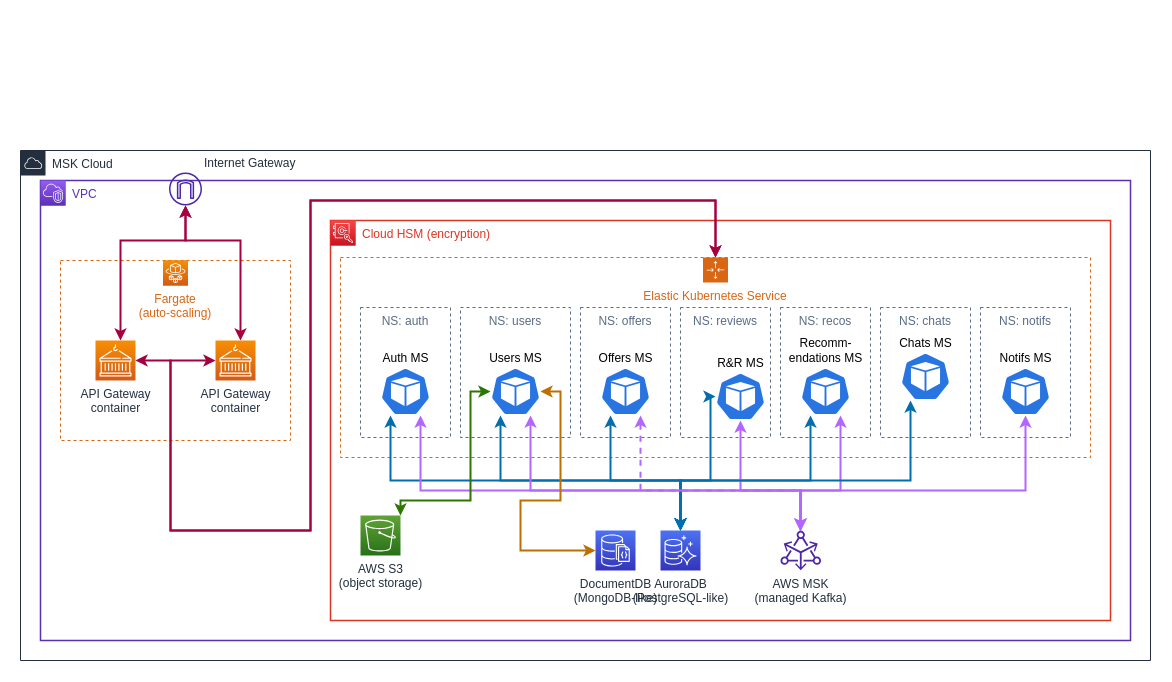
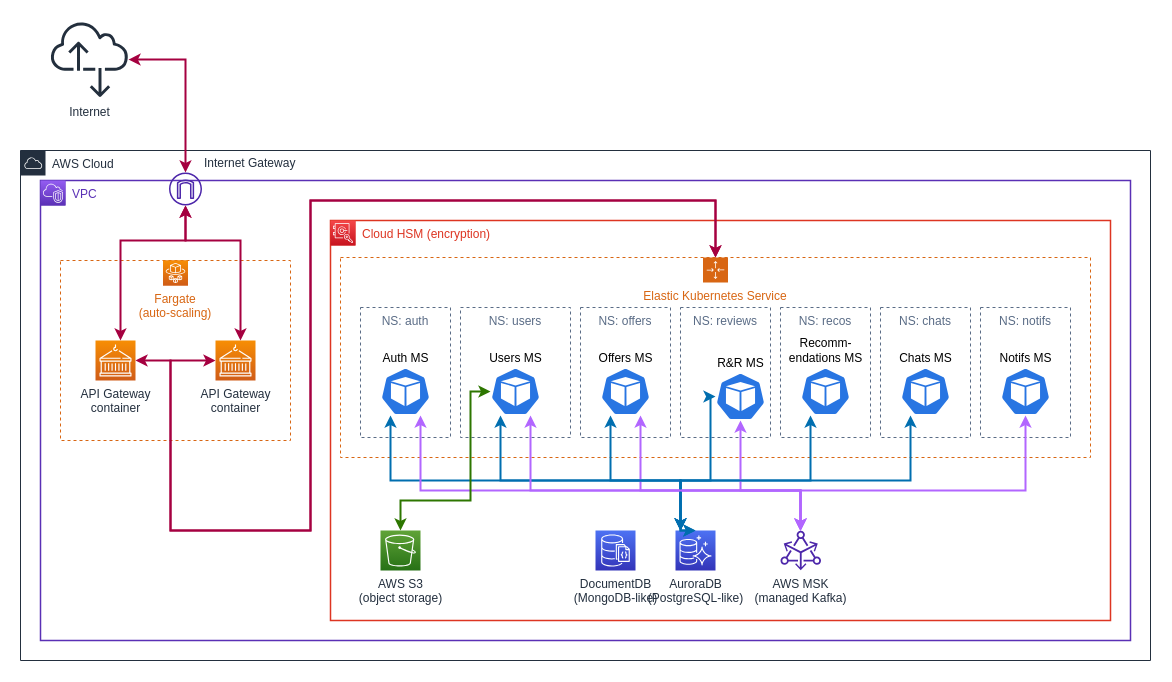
node "Internet": added
edge "Internet" -- "Internet Gateway": added
node "MSK Cloud": label "MSK Cloud" -> "AWS Cloud"
node "Chats MS": moved (926, 377) -> (926, 392)
edge "Offers MS" -- "AWS MSK (managed Kafka)": style dashed -> solid
edge "Recomm- endations MS" -- "AWS MSK (managed Kafka)": removed
edge "Users MS" -- "DocumentDB (MongoDB-like)": removed
edge "AWS MSK (managed Kafka)" -> "R&R MS": arrowhead none -> classic
node "AWS S3 (object storage)": moved (381, 536) -> (401, 551)
node "AuroraDB (PostgreSQL-like)": moved (681, 551) -> (696, 551)
